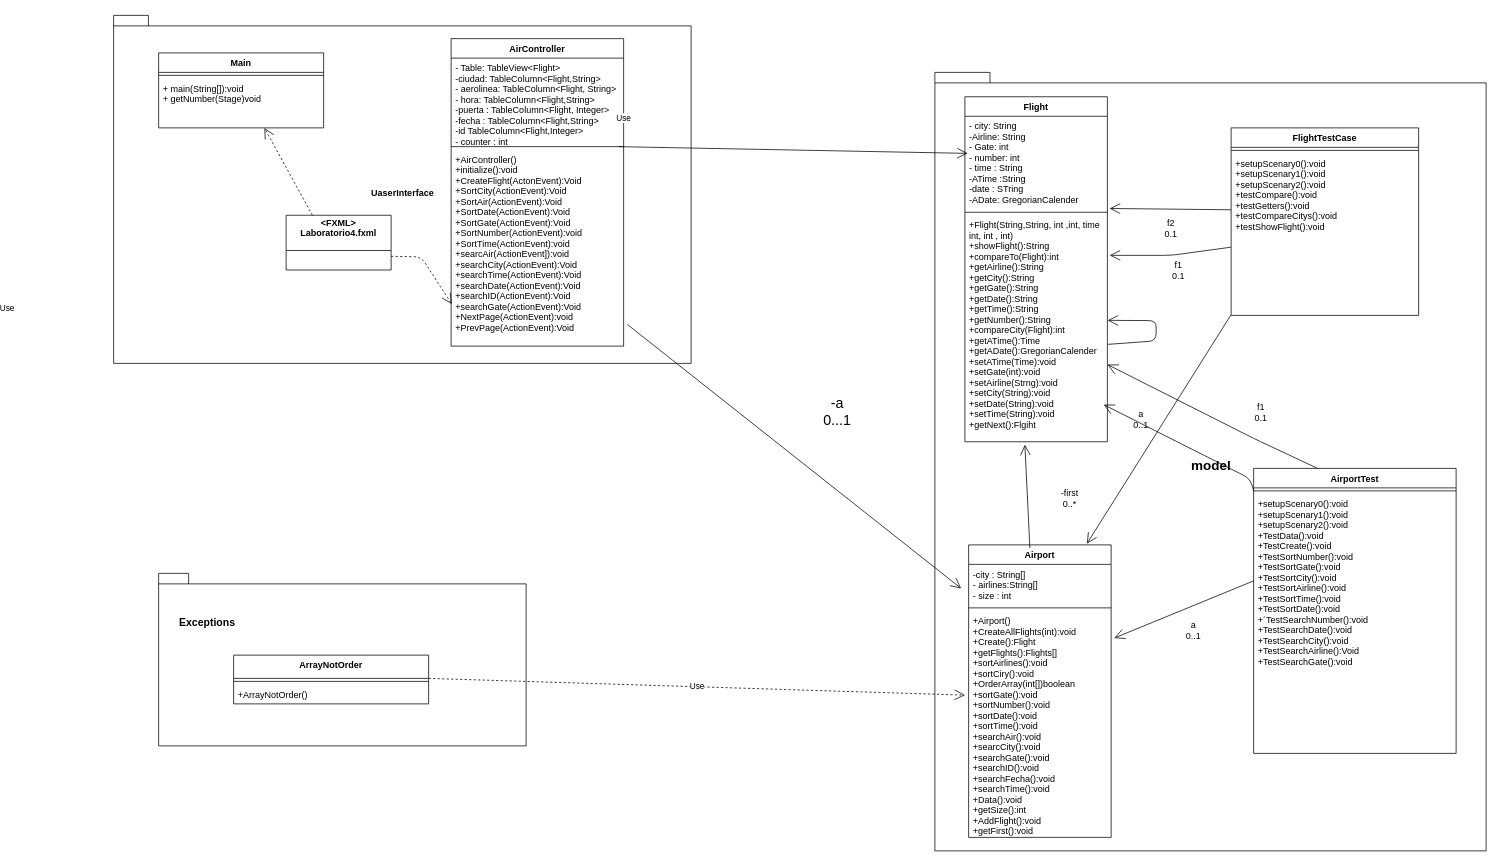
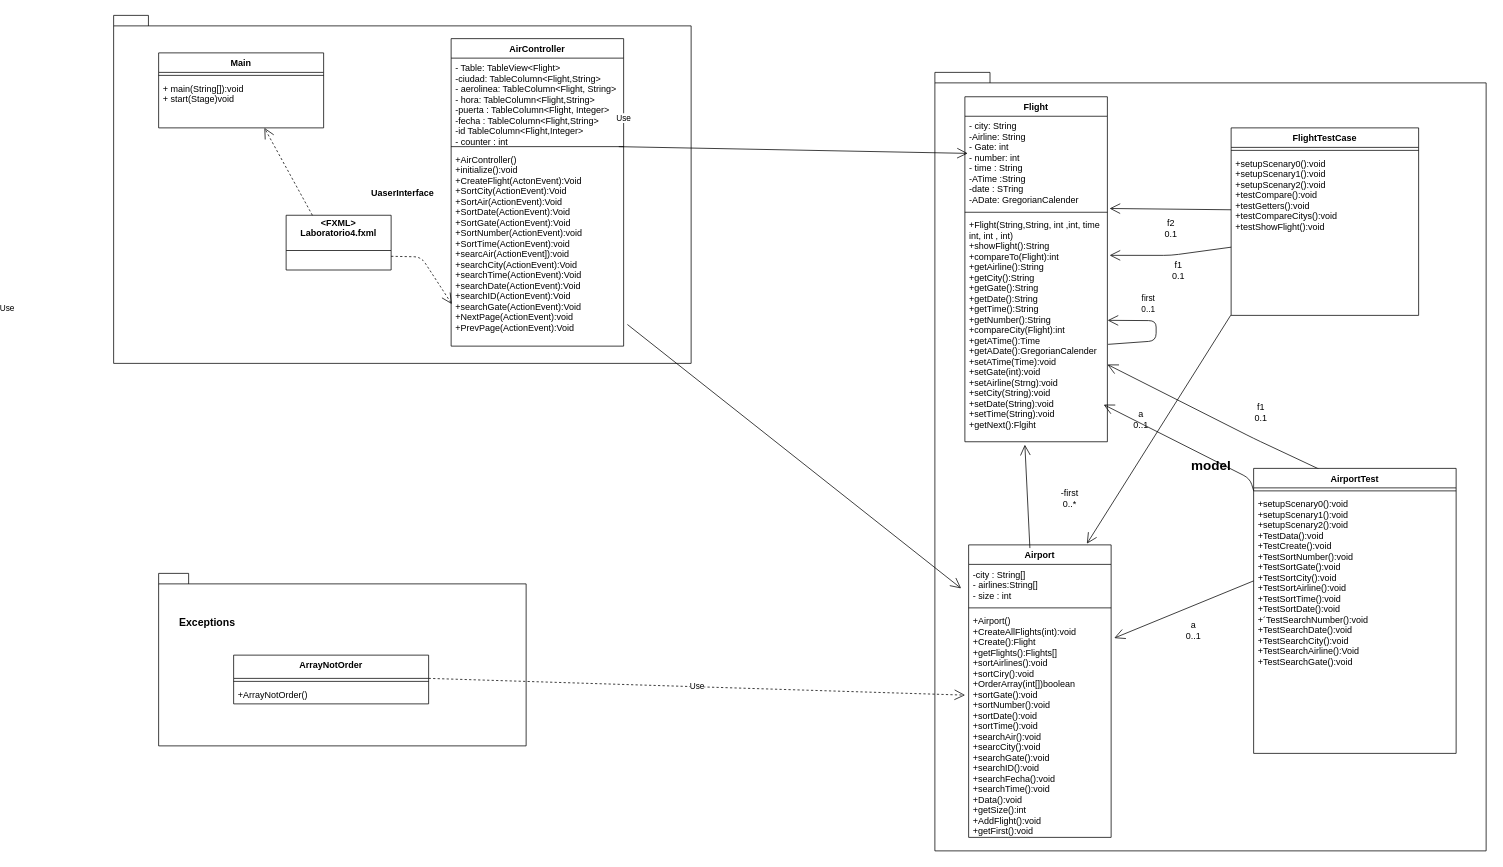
node "+ main(String[]):void + getNumber(Stage)void": label "+ main(String[]):void + getNumber(Stage)void" -> "+ main(String[]):void + start(Stage)void"
node "first 0..1": added
node "-a 0...1": removed
